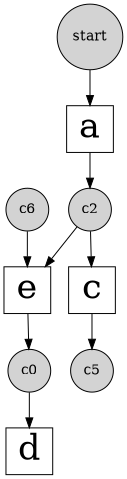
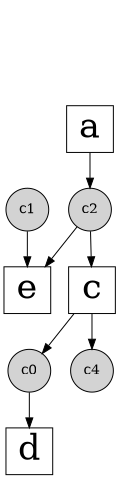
node "start": removed
node "c6": label "c6" -> "c1"
edge "e" -> "c0": now "c" -> "c0"
node "c5": label "c5" -> "c4"
